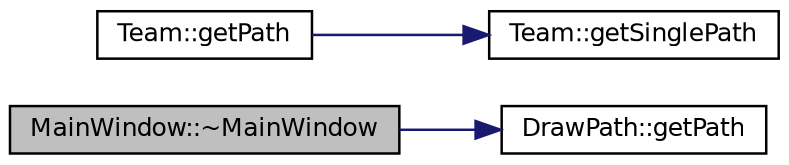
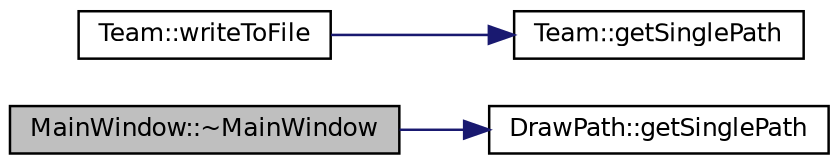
node "Team::getPath": label "Team::getPath" -> "Team::writeToFile"
node "DrawPath::getPath": label "DrawPath::getPath" -> "DrawPath::getSinglePath"
